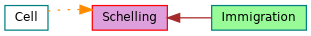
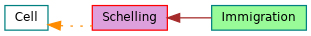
edge "Cell" -> "Schelling": reversed
